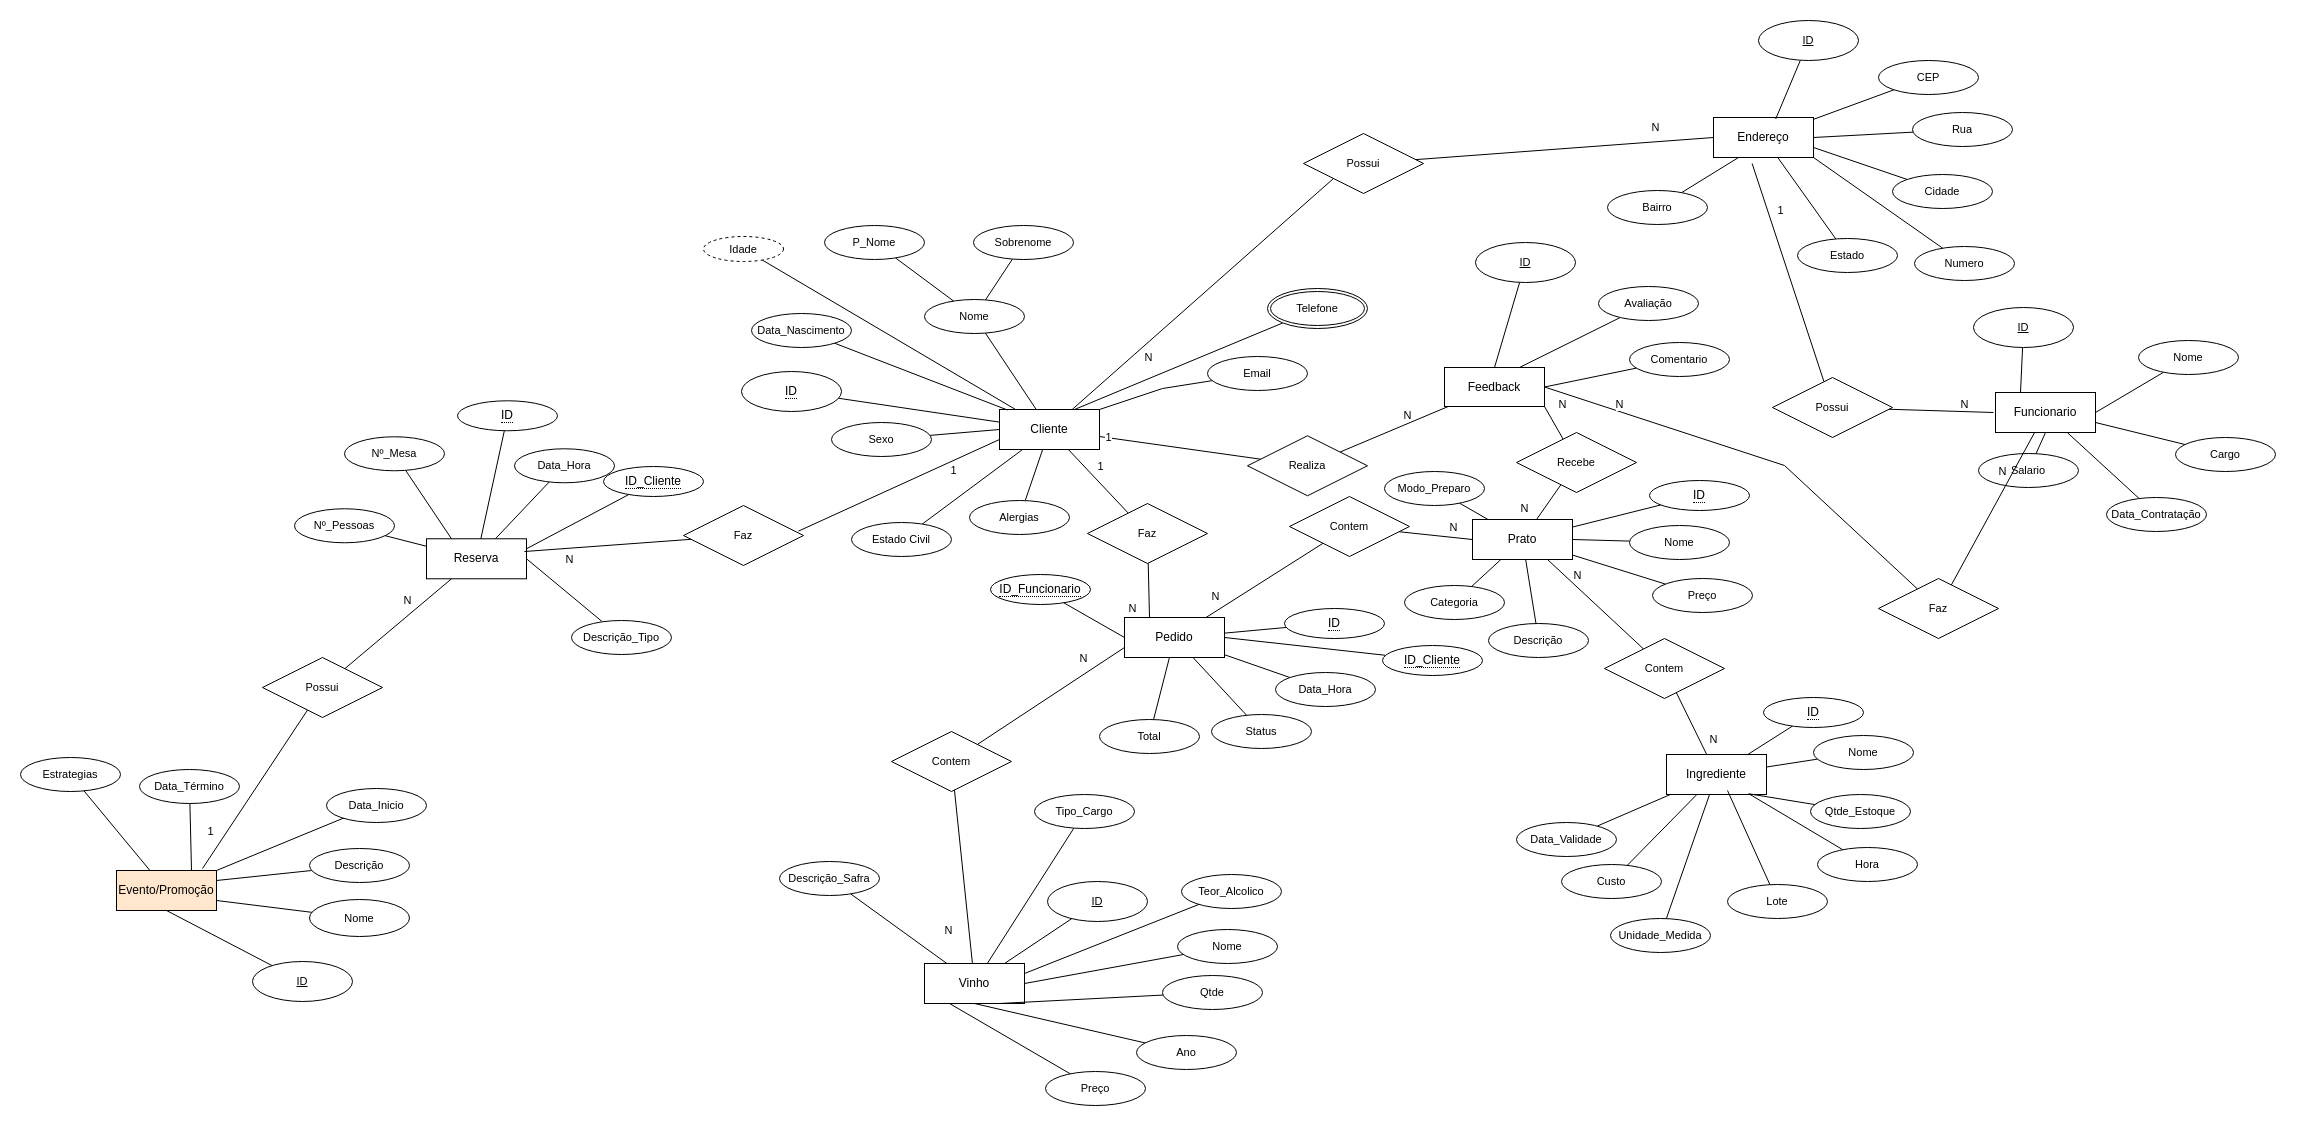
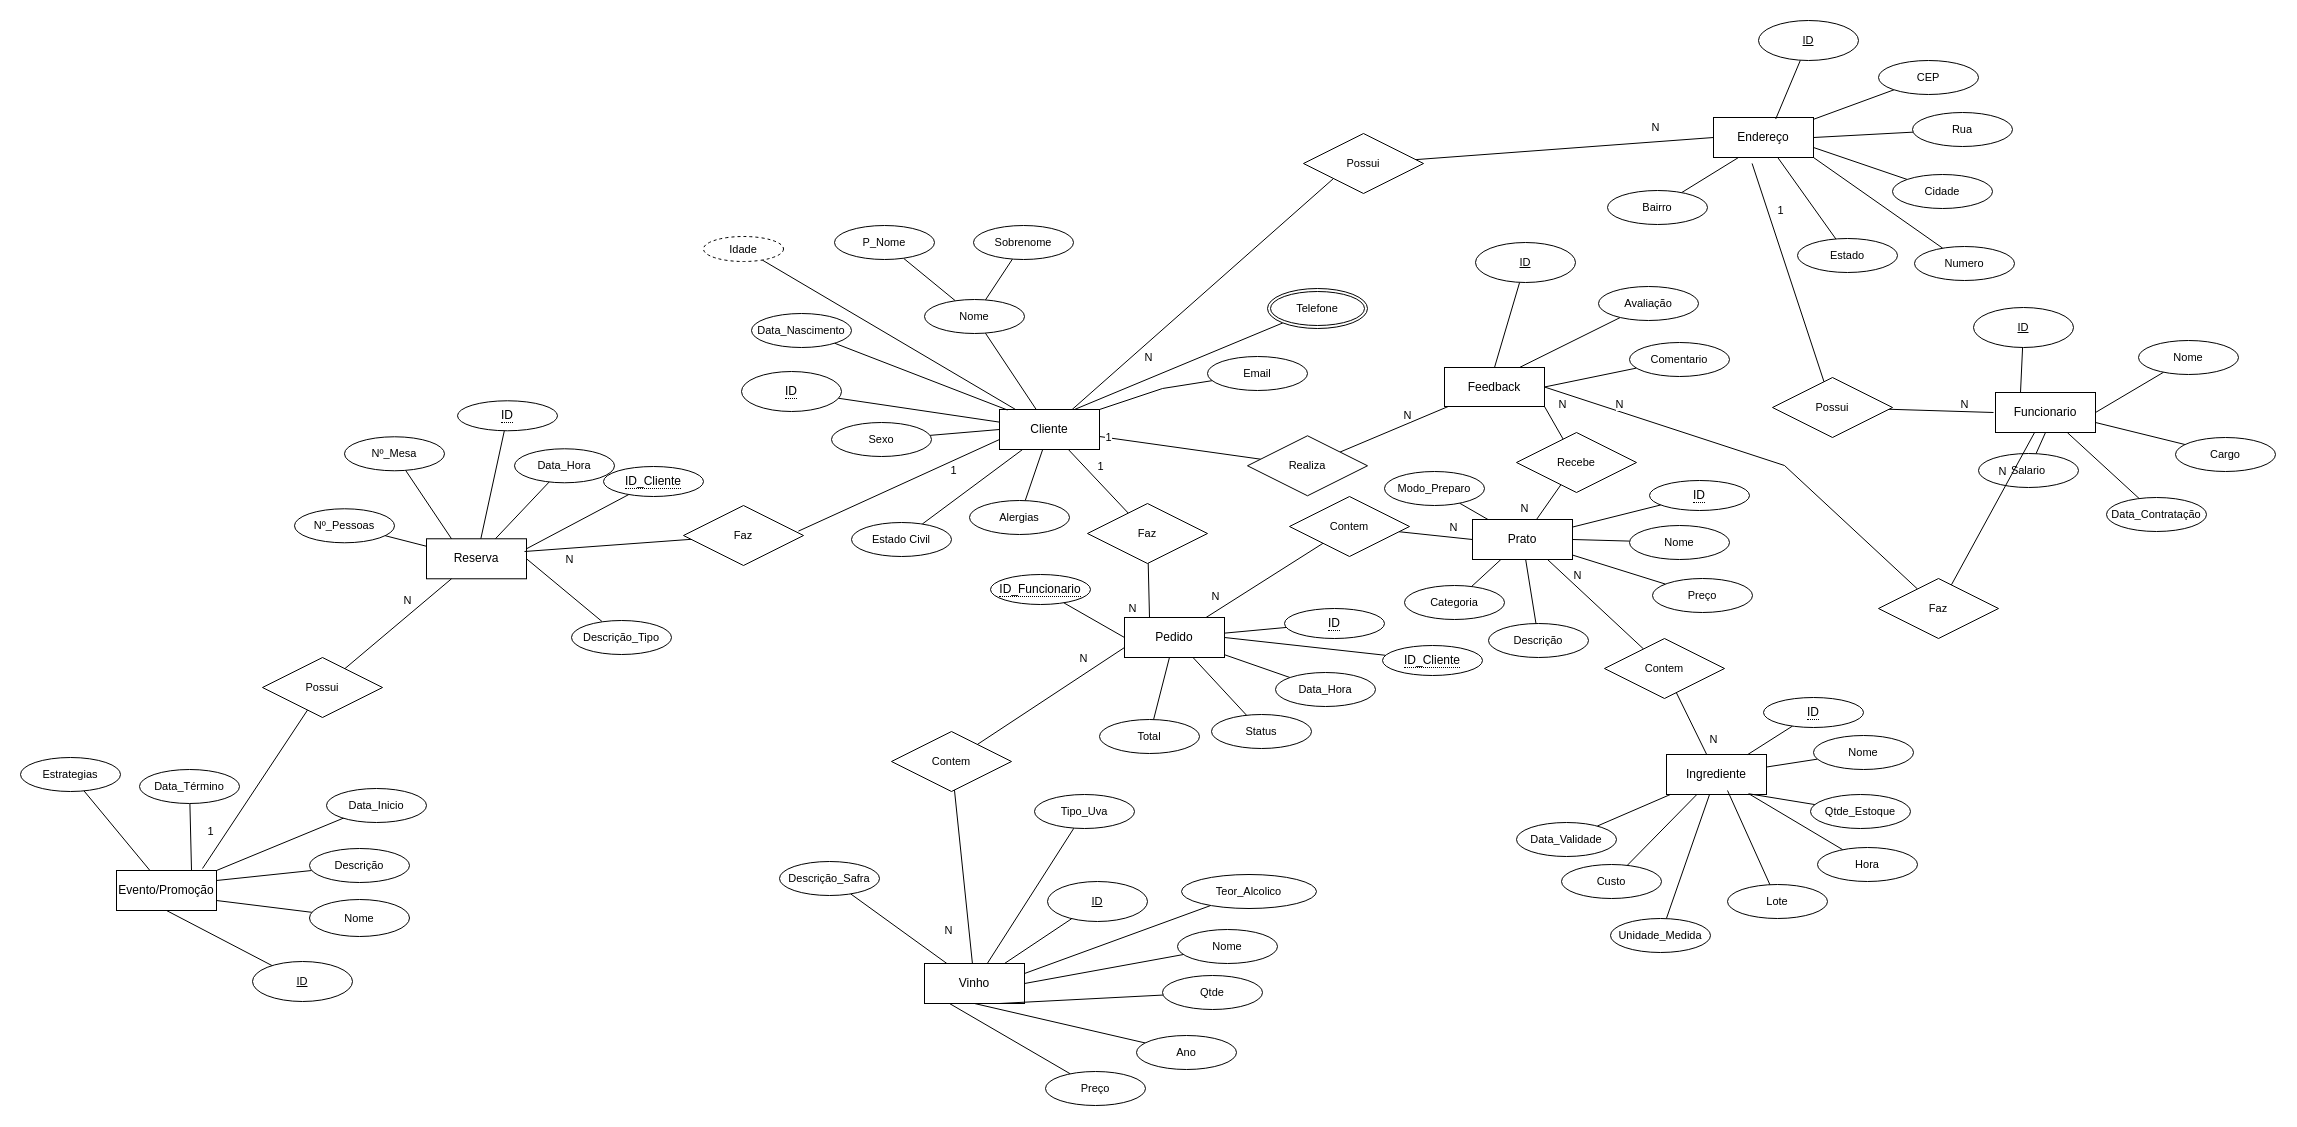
node "P_Nome": moved (875, 243) -> (885, 243)
node "Tipo_Cargo": label "Tipo_Cargo" -> "Tipo_Uva"
node "Evento/Promoção": fillcolor #ffe6cc -> #ffffff
node "Teor_Alcolico": size 100x34 -> 135x34
